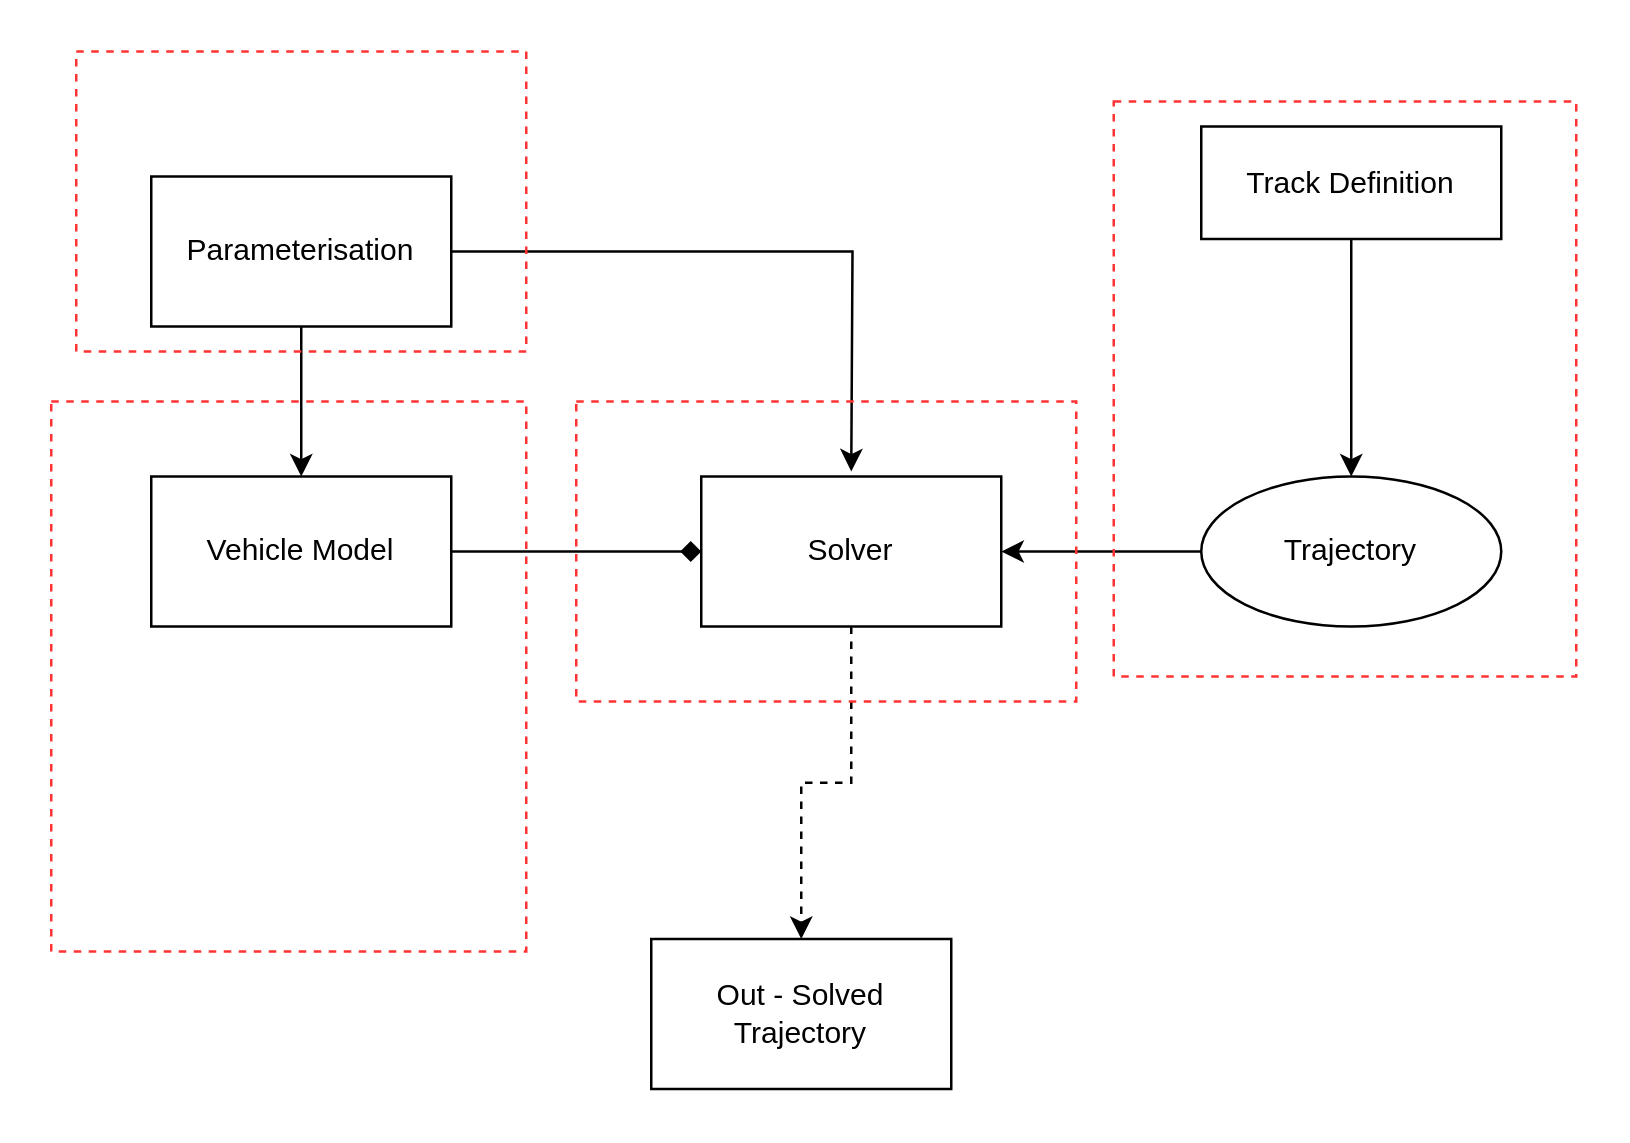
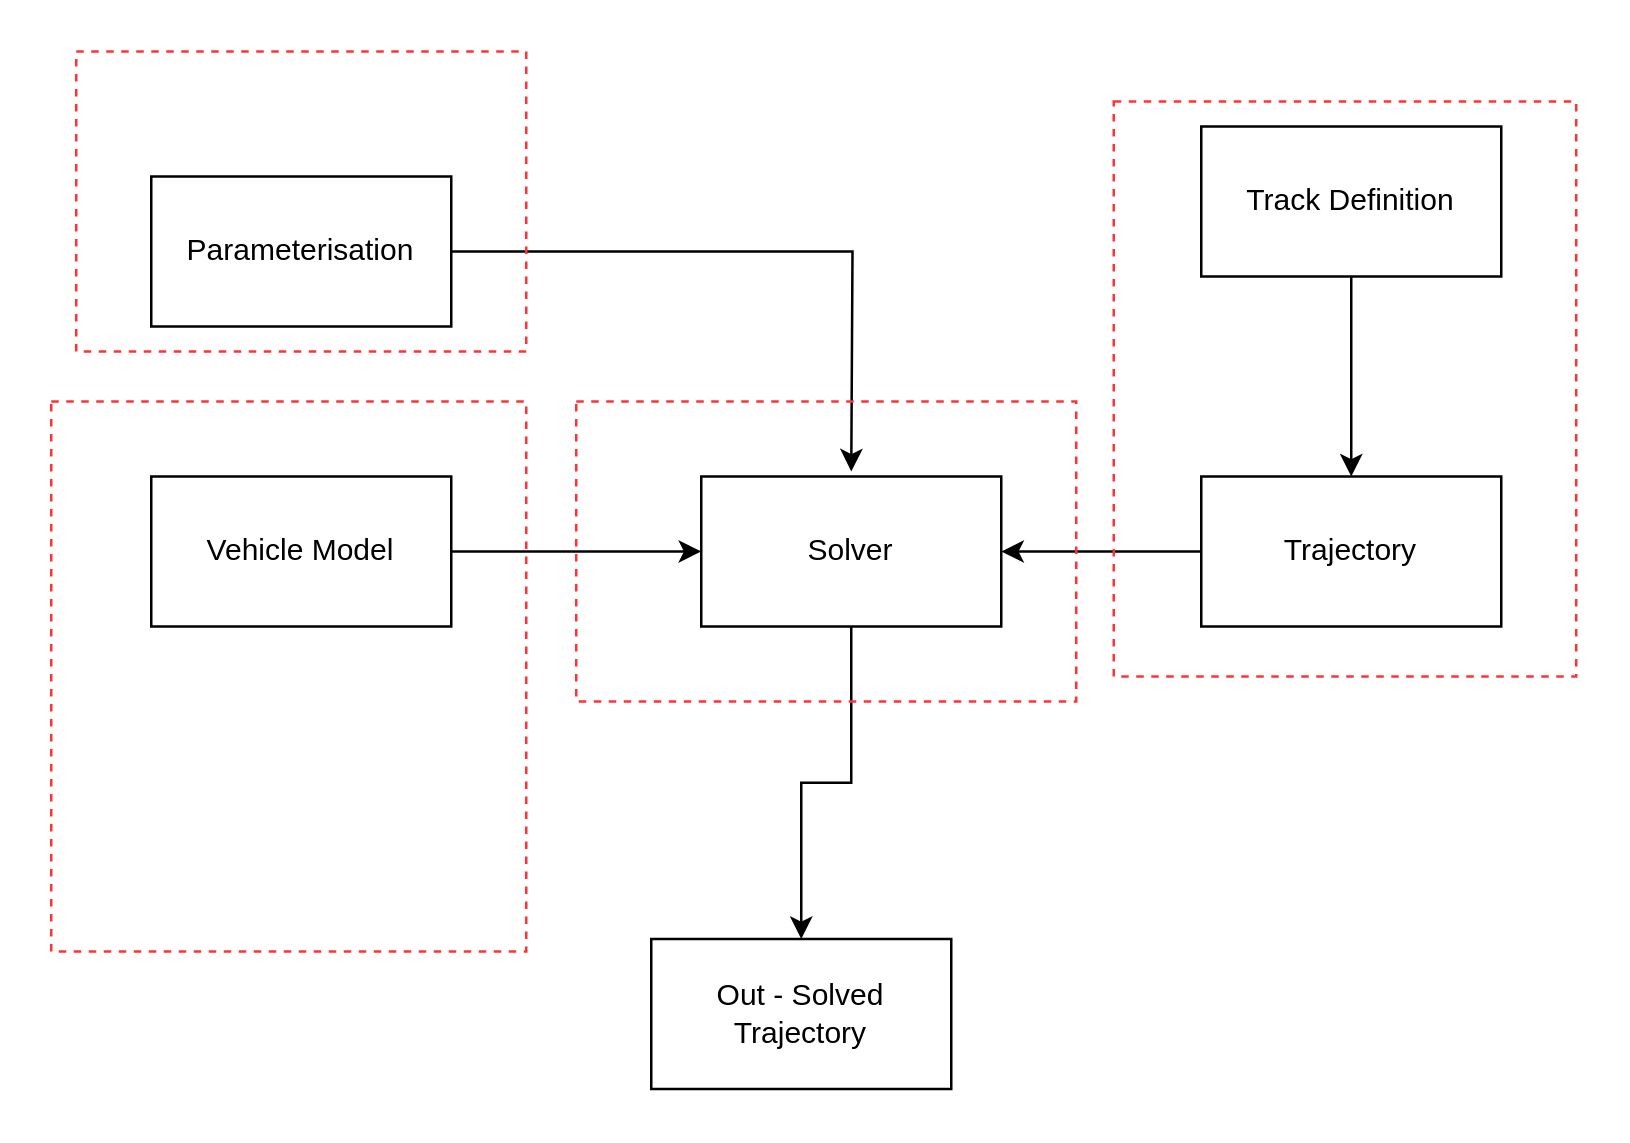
node "Track Definition": size 300x113 -> 300x150
edge "Parameterisation" -> "Vehicle Model": removed
edge "Vehicle Model" -> "Solver": arrowhead diamond -> classic
node "Trajectory": shape ellipse -> rectangle
edge "Solver" -> "Out - Solved Trajectory": style dashed -> solid
